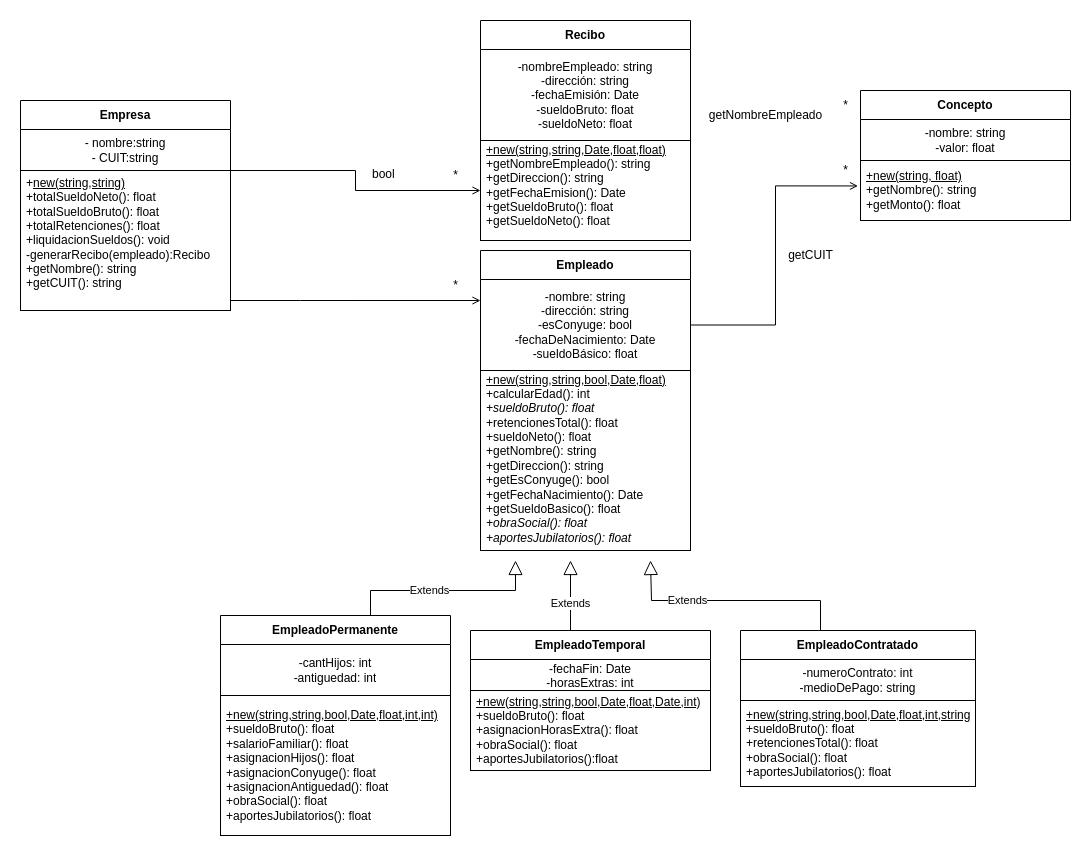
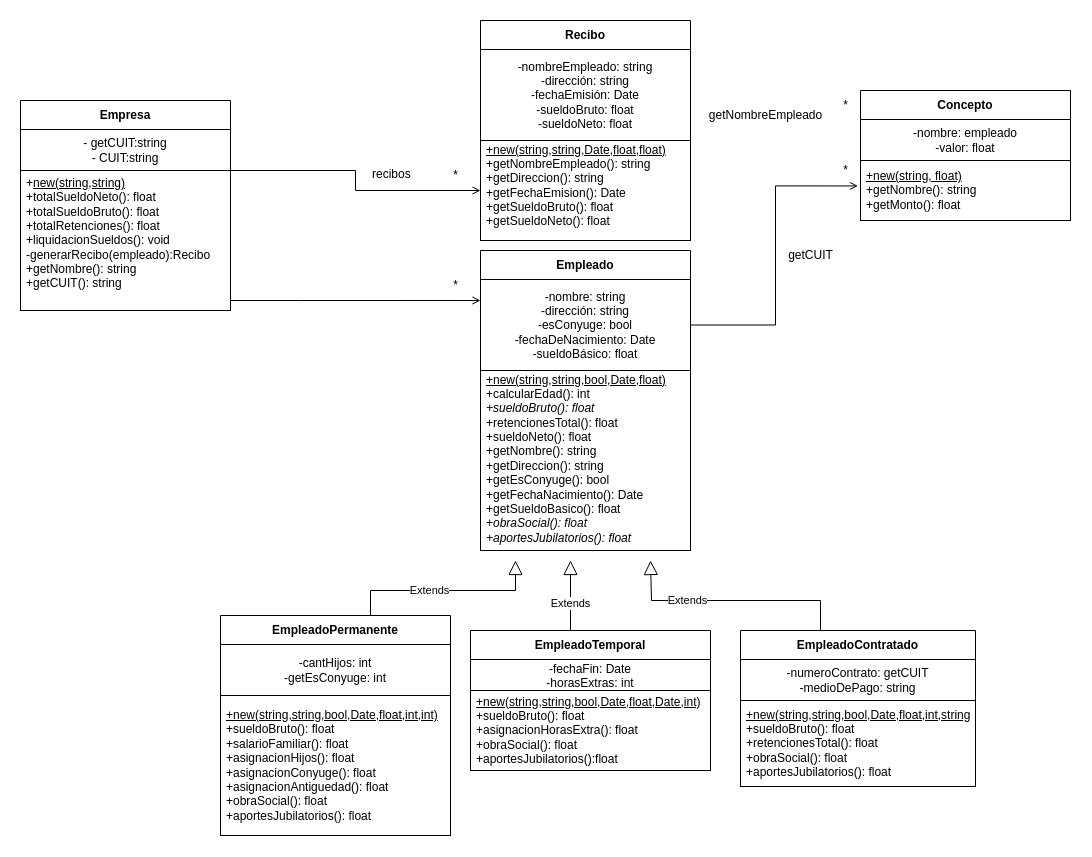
node "-nombre: string -valor: float": label "-nombre: string -valor: float" -> "-nombre: empleado -valor: float"
node "- nombre:string - CUIT:string": label "- nombre:string - CUIT:string" -> "- getCUIT:string - CUIT:string"
node "bool": label "bool" -> "recibos"
node "-cantHijos: int -antiguedad: int": label "-cantHijos: int -antiguedad: int" -> "-cantHijos: int -getEsConyuge: int"
node "-numeroContrato: int -medioDePago: string": label "-numeroContrato: int -medioDePago: string" -> "-numeroContrato: getCUIT -medioDePago: string"
